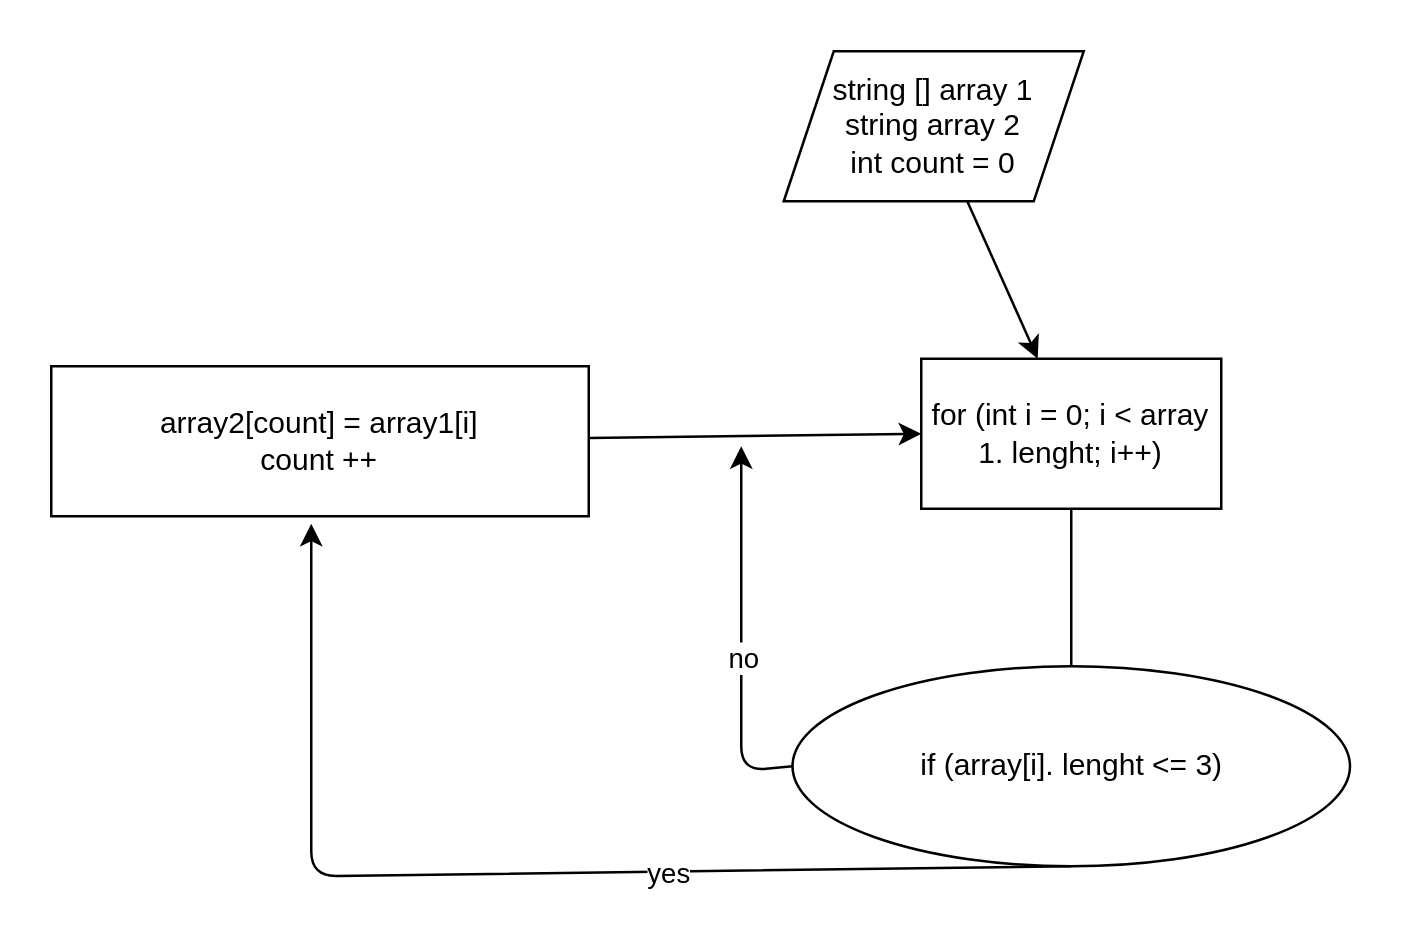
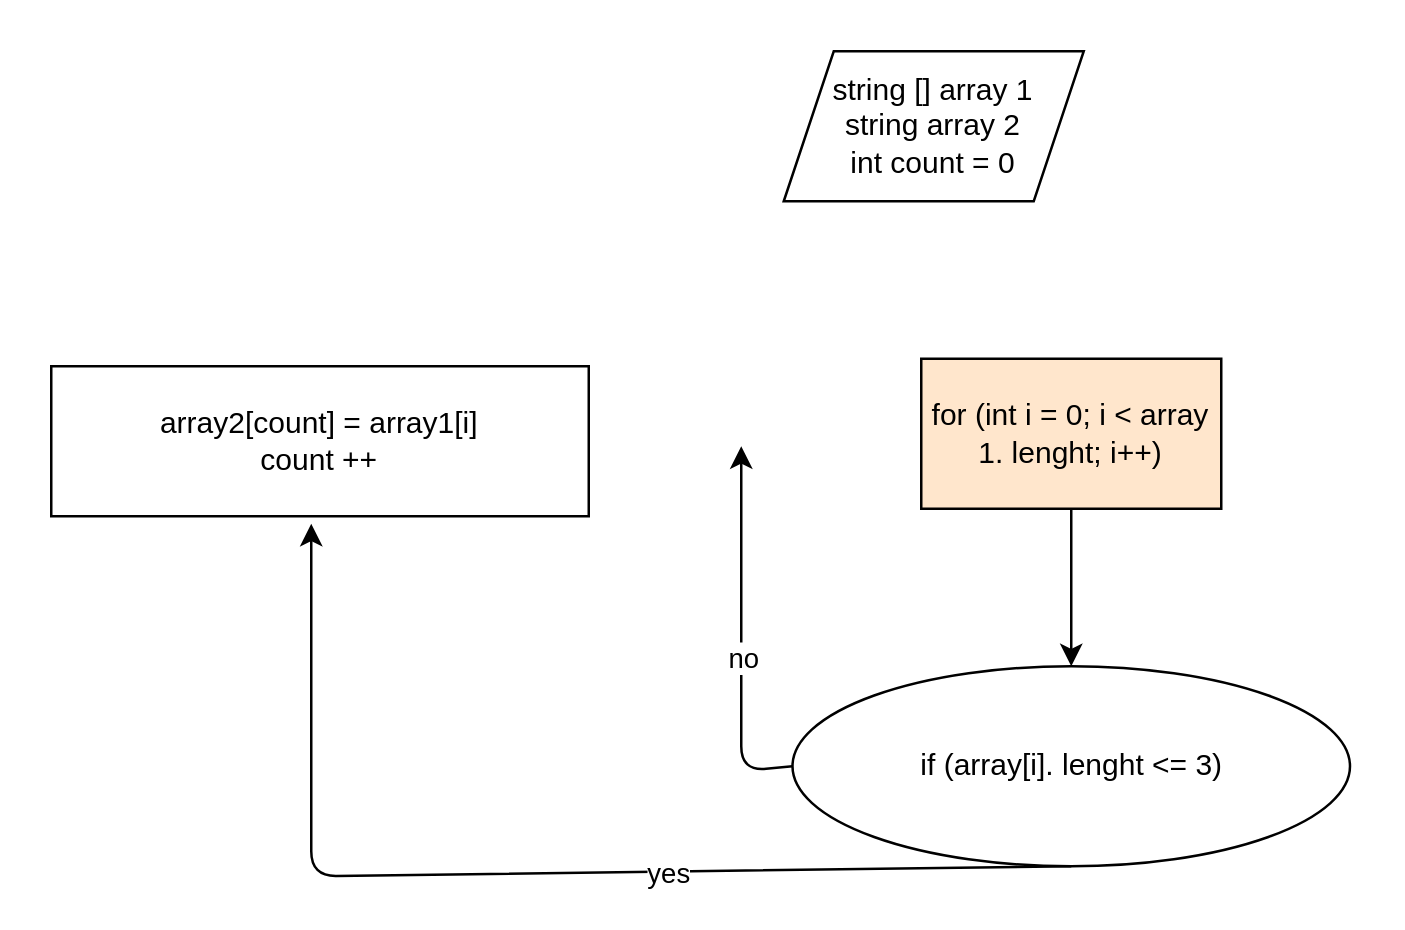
edge "string [] array 1 string array 2 int count = 0" -> "for (int i = 0; i < array 1. lenght; i++)": removed
node "for (int i = 0; i < array 1. lenght; i++)": fillcolor #ffffff -> #ffe6cc
edge "array2[count] = array1[i] count ++" -> "for (int i = 0; i < array 1. lenght; i++)": removed
edge "for (int i = 0; i < array 1. lenght; i++)" -- "if (array[i]. lenght <= 3)": arrowhead none -> classic
